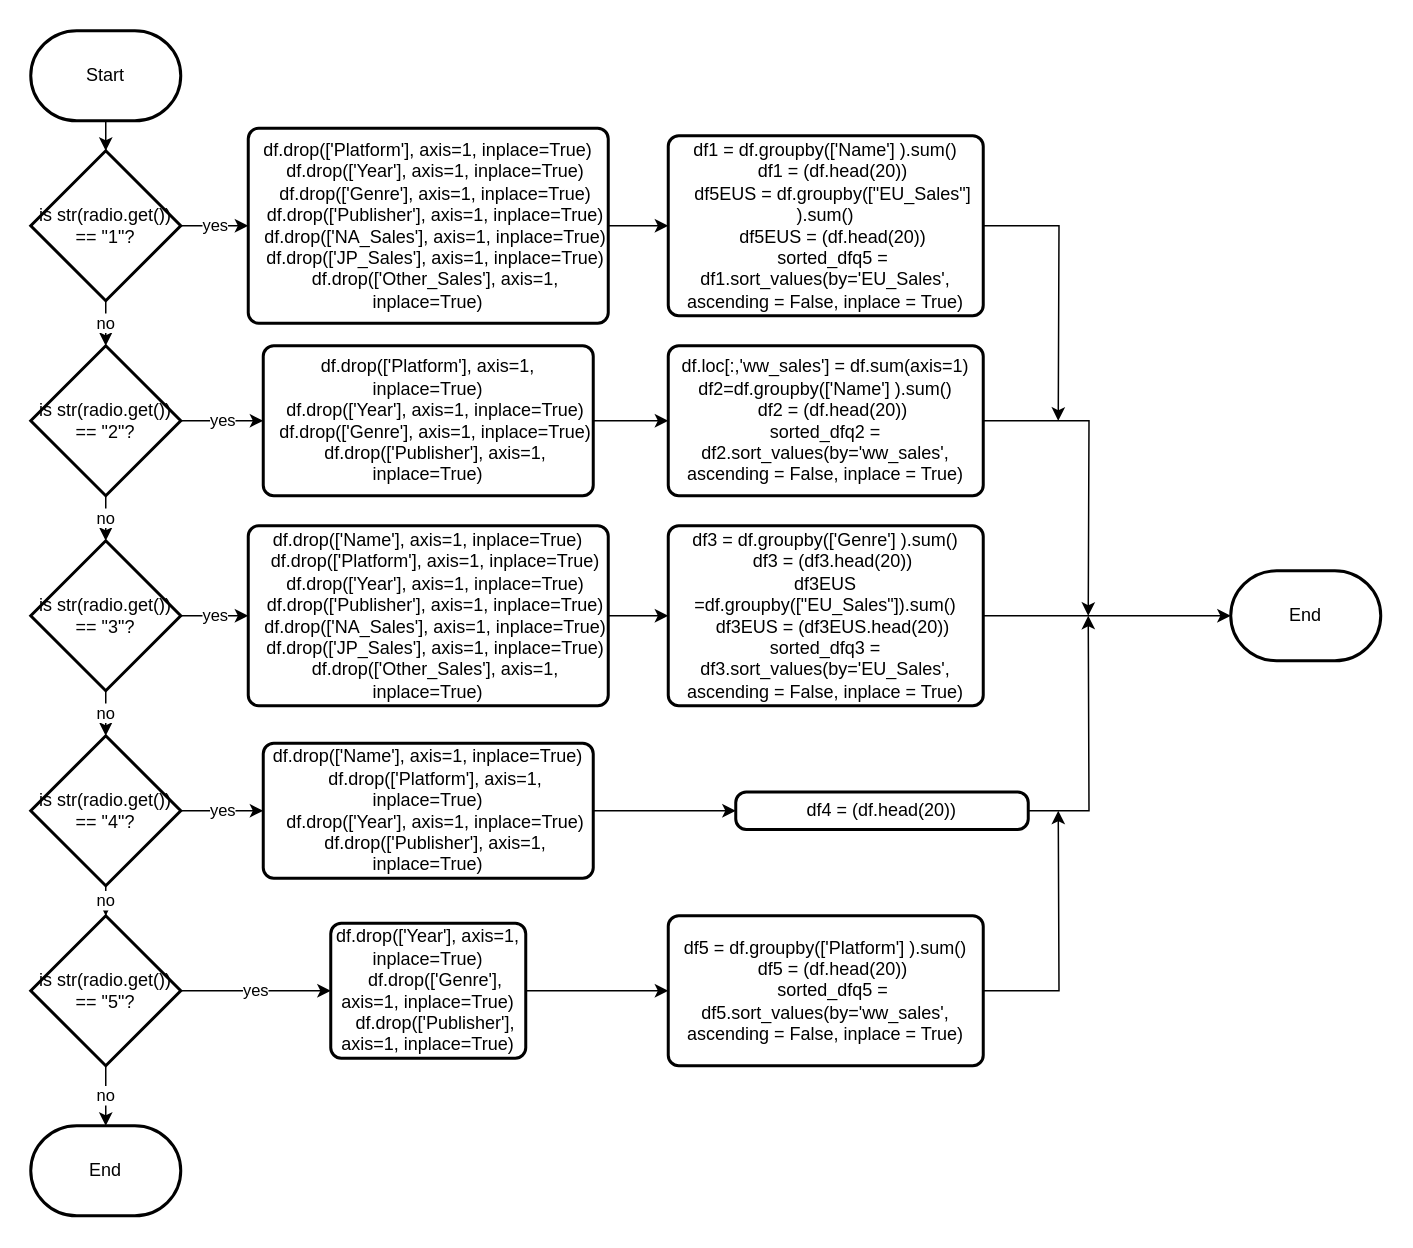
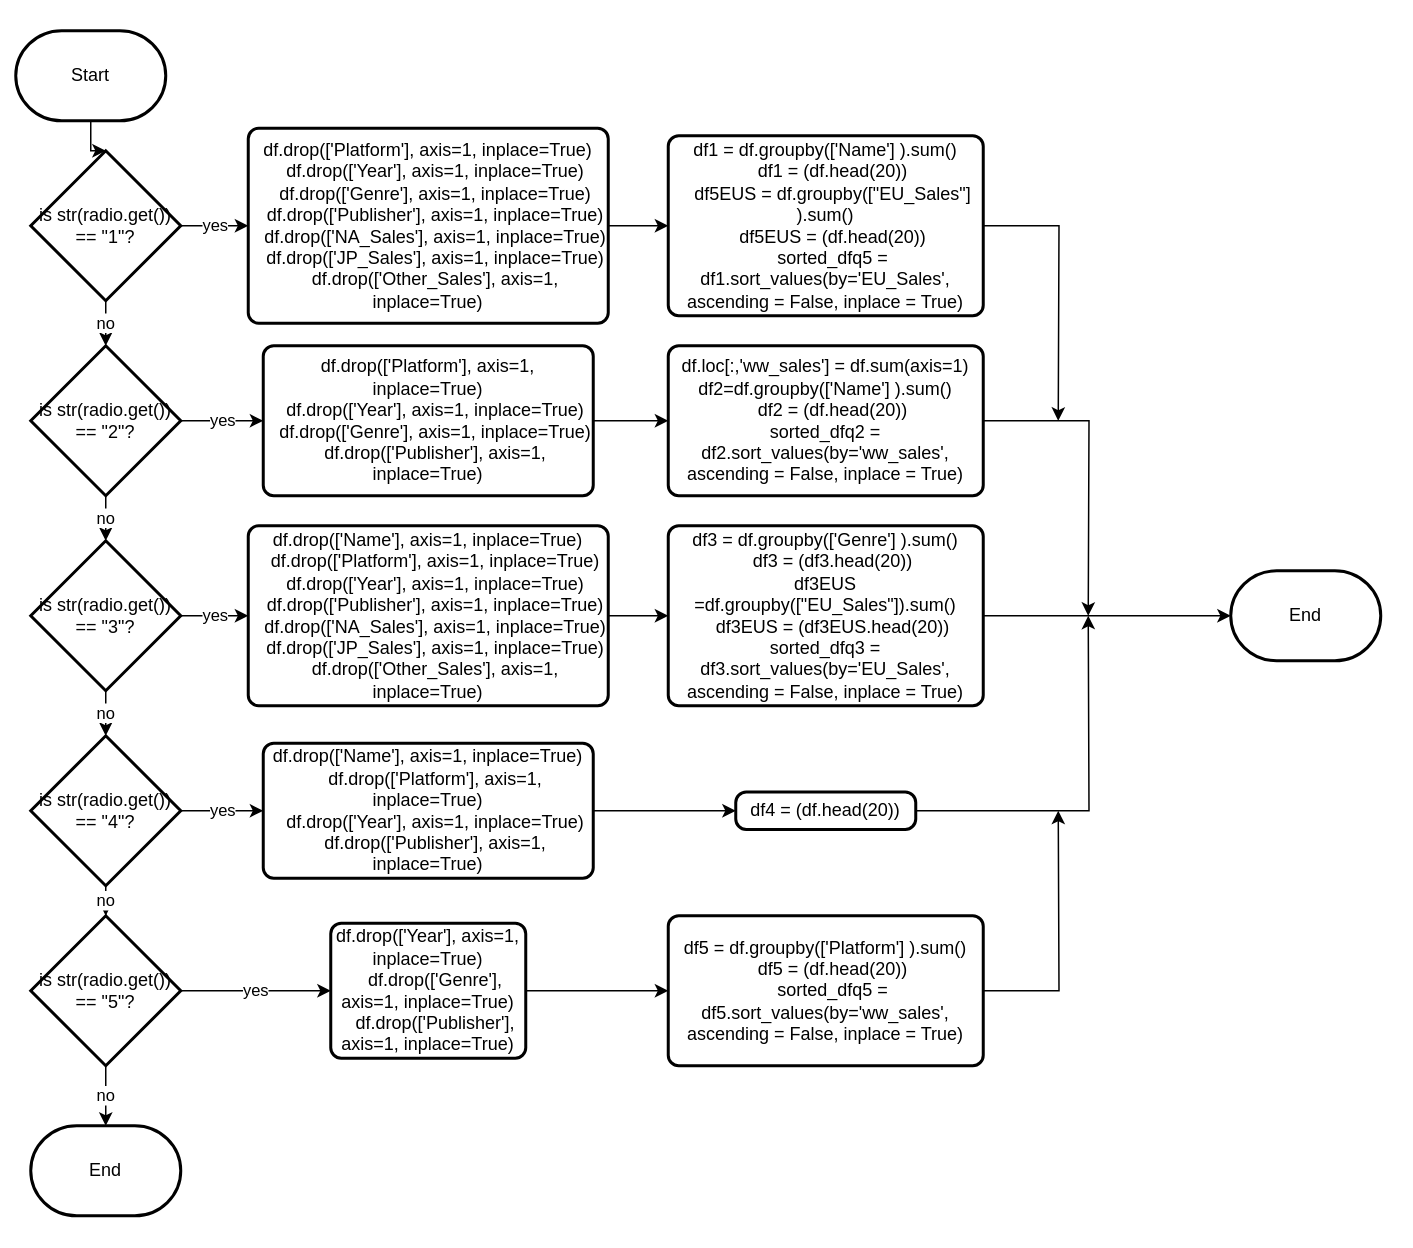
node "Start": moved (106, 76) -> (91, 76)
node "df4 = (df.head(20))": size 293x38 -> 180x38
